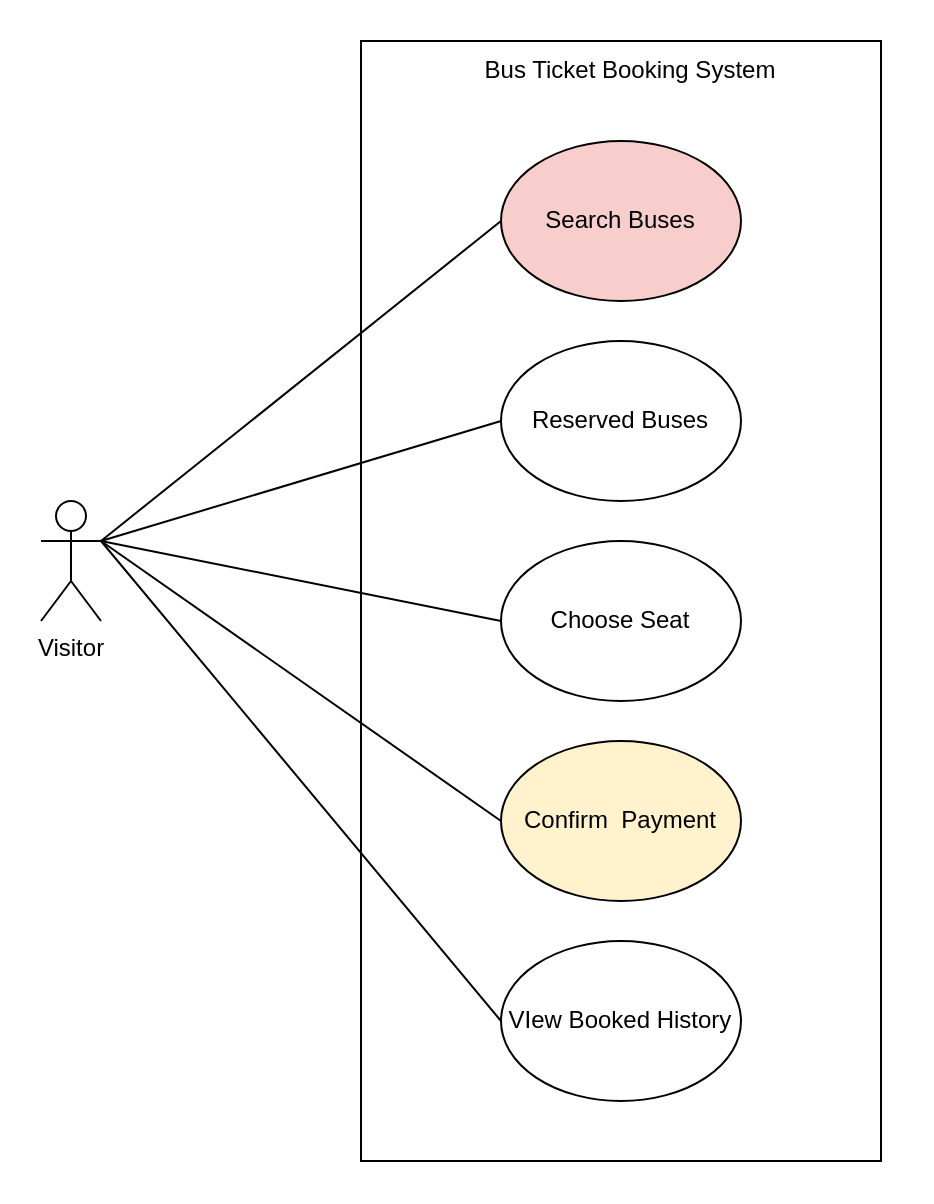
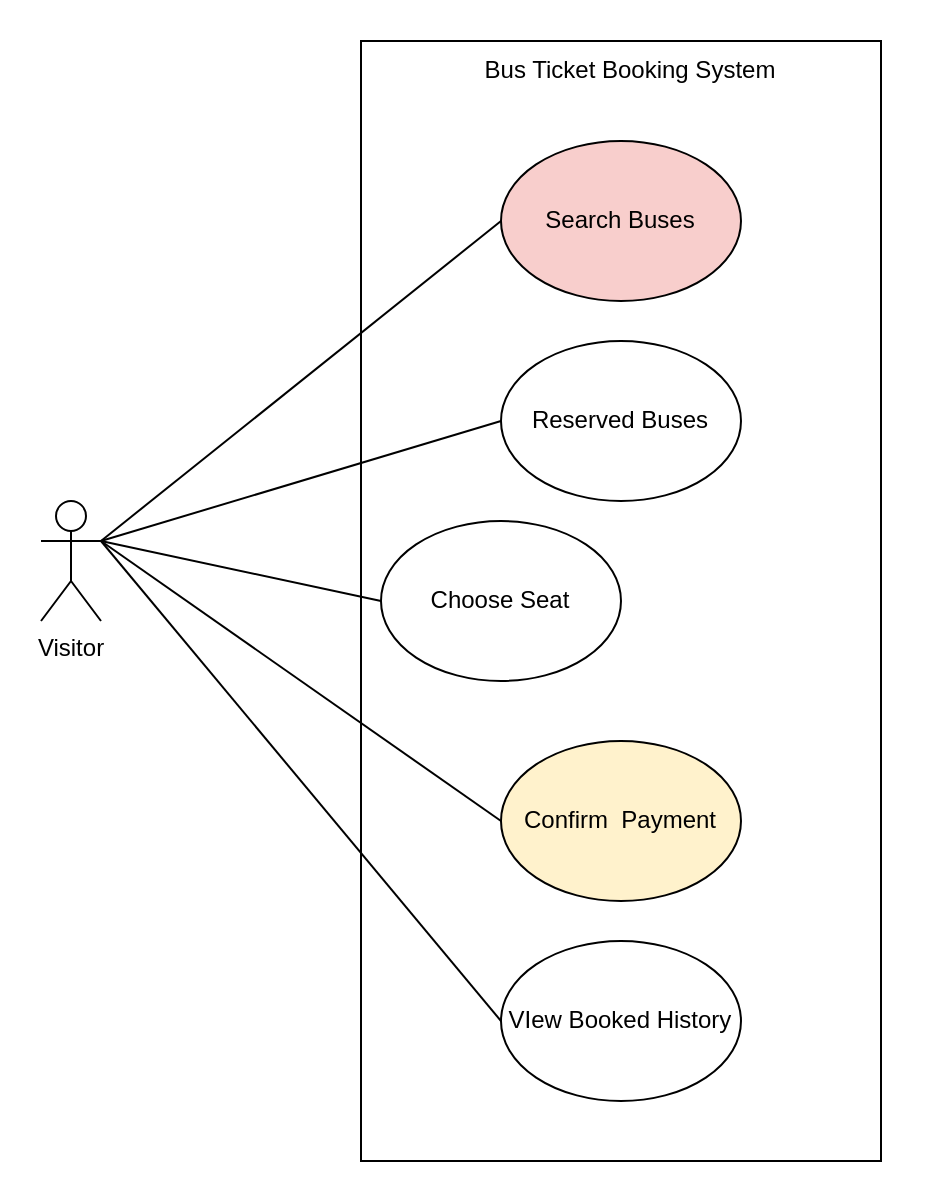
node "Choose Seat": moved (621, 621) -> (501, 601)
